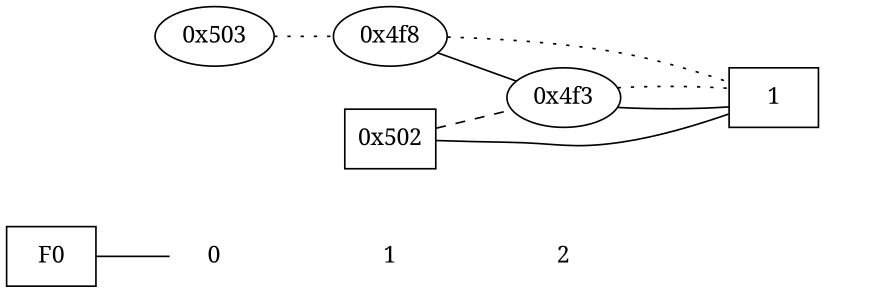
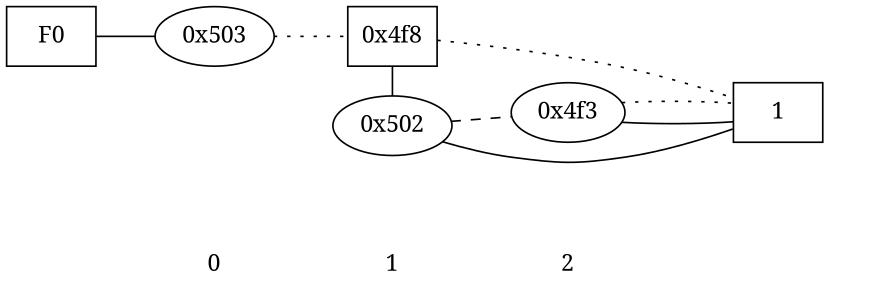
node "0x4f8": shape ellipse -> box
edge "0x4f8" -- "0x4f3": now "0x4f8" -- "0x502"
node "0x502": shape box -> ellipse
edge "F0" -- "0": now "F0" -- "0x503"
